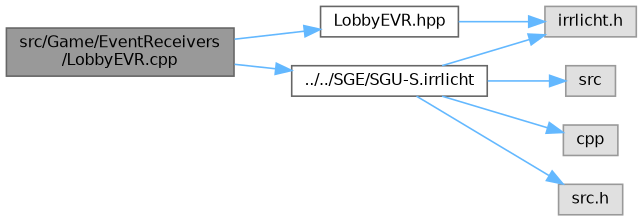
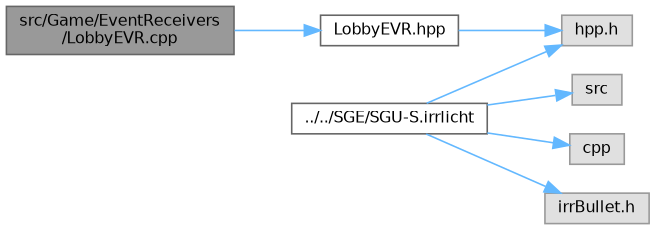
node "irrlicht.h": label "irrlicht.h" -> "hpp.h"
edge "src/Game/EventReceivers /LobbyEVR.cpp" -> "../../SGE/SGU-S.irrlicht": removed
node "src.h": label "src.h" -> "irrBullet.h"
